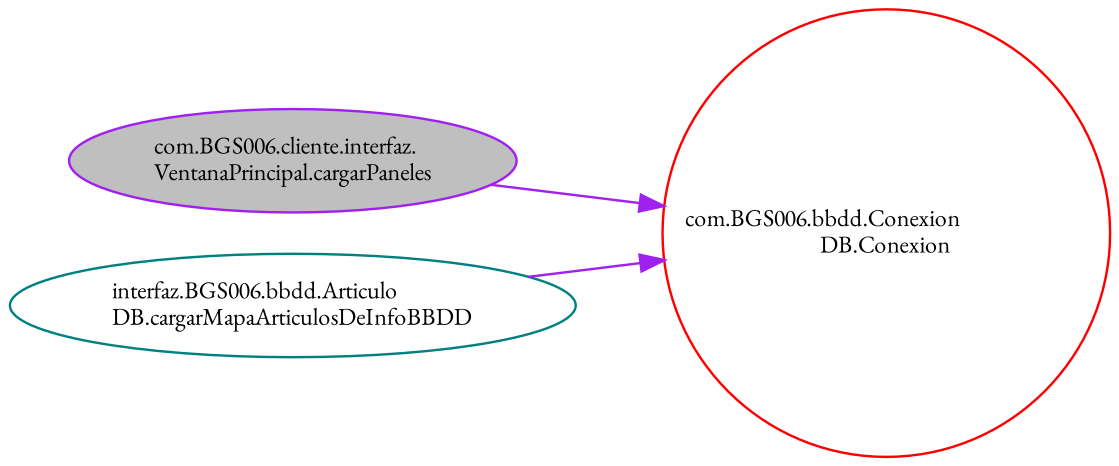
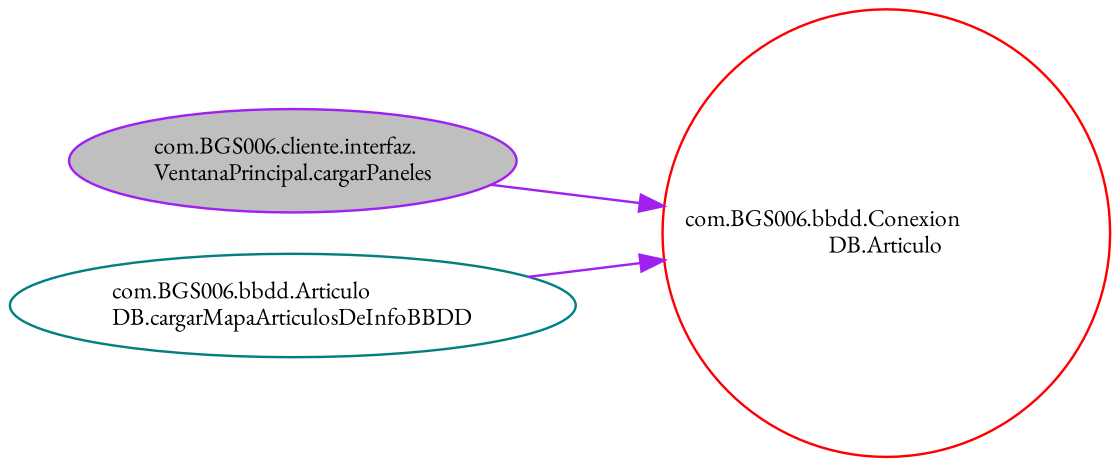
node "com.BGS006.bbdd.Conexion DB.Conexion": label "com.BGS006.bbdd.Conexion DB.Conexion" -> "com.BGS006.bbdd.Conexion DB.Articulo"
node "interfaz.BGS006.bbdd.Articulo DB.cargarMapaArticulosDeInfoBBDD": label "interfaz.BGS006.bbdd.Articulo DB.cargarMapaArticulosDeInfoBBDD" -> "com.BGS006.bbdd.Articulo DB.cargarMapaArticulosDeInfoBBDD"
